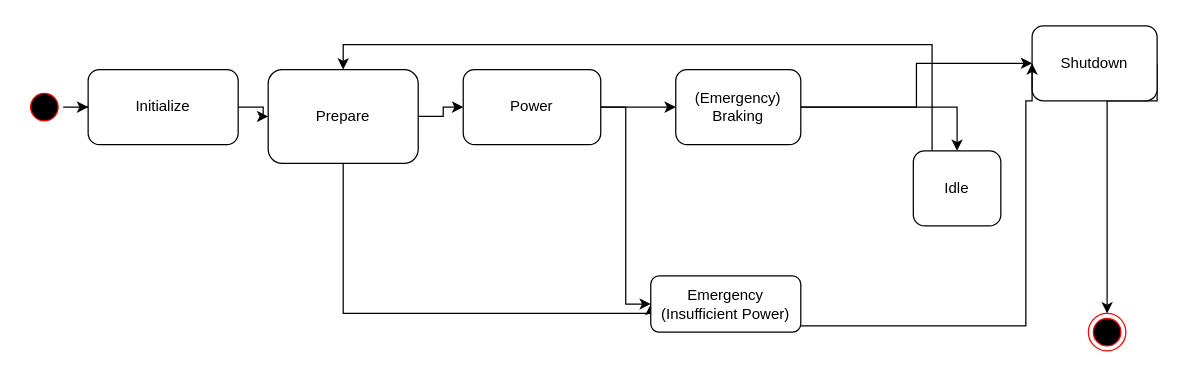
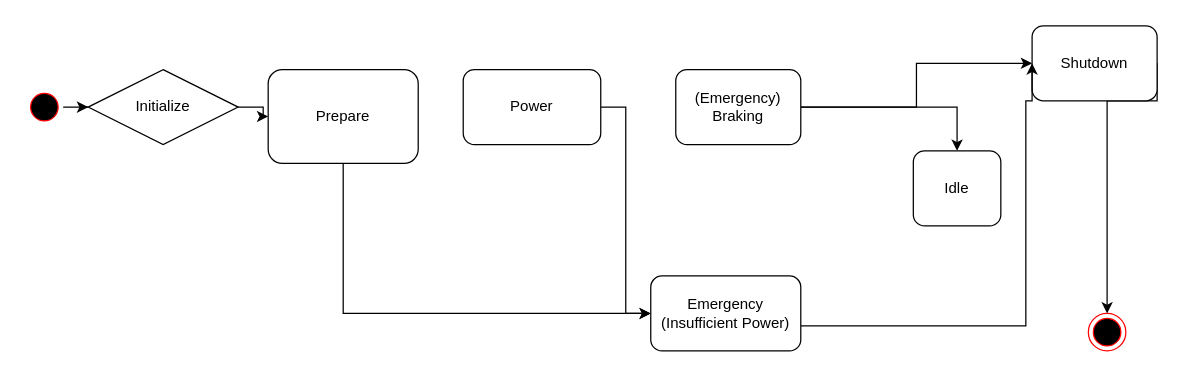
edge "Idle" -> "Prepare": removed
node "Initialize": shape rounded rectangle -> diamond
edge "Power" -> "(Emergency) Braking": removed
edge "Prepare" -> "Power": removed
node "Emergency (Insufficient Power)": size 150x56 -> 150x75
